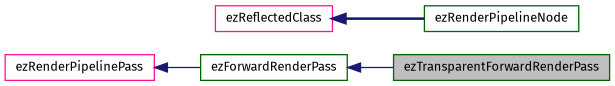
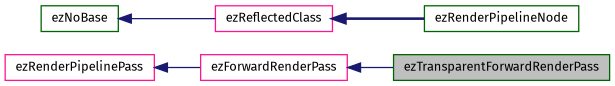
node "ezNoBase": added
node "ezForwardRenderPass": color darkgreen -> deeppink
